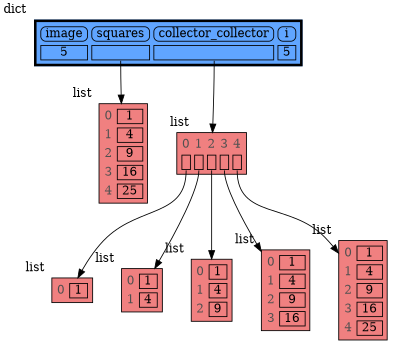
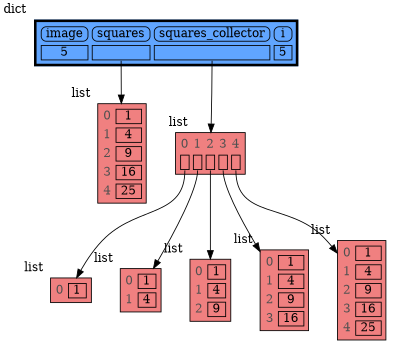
node "image": text "collector_collector" -> "squares_collector"
